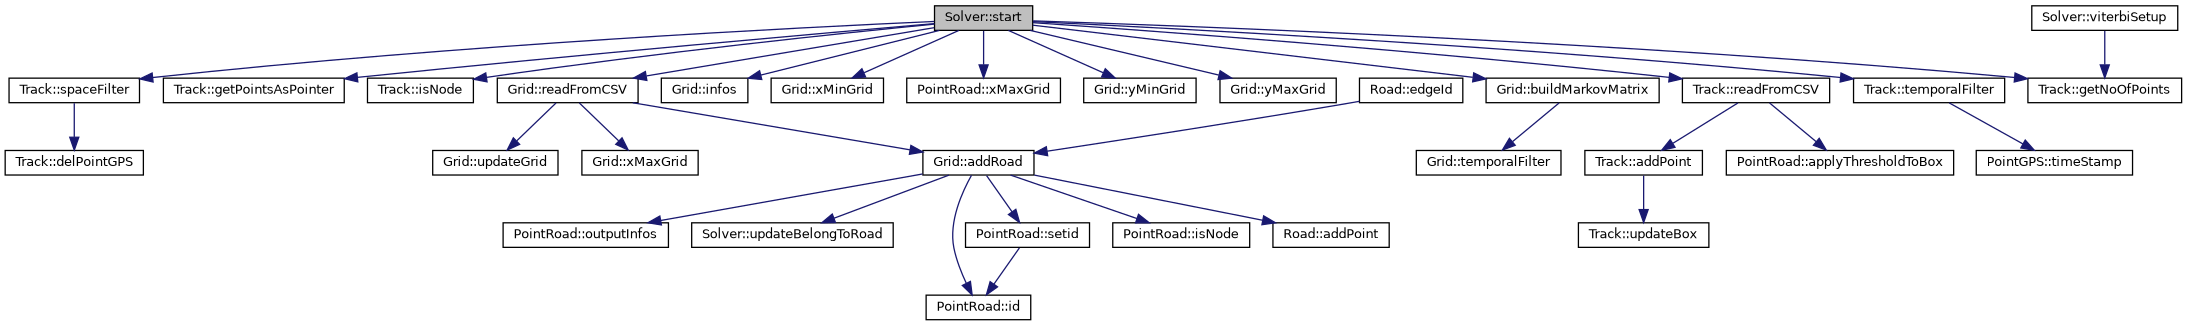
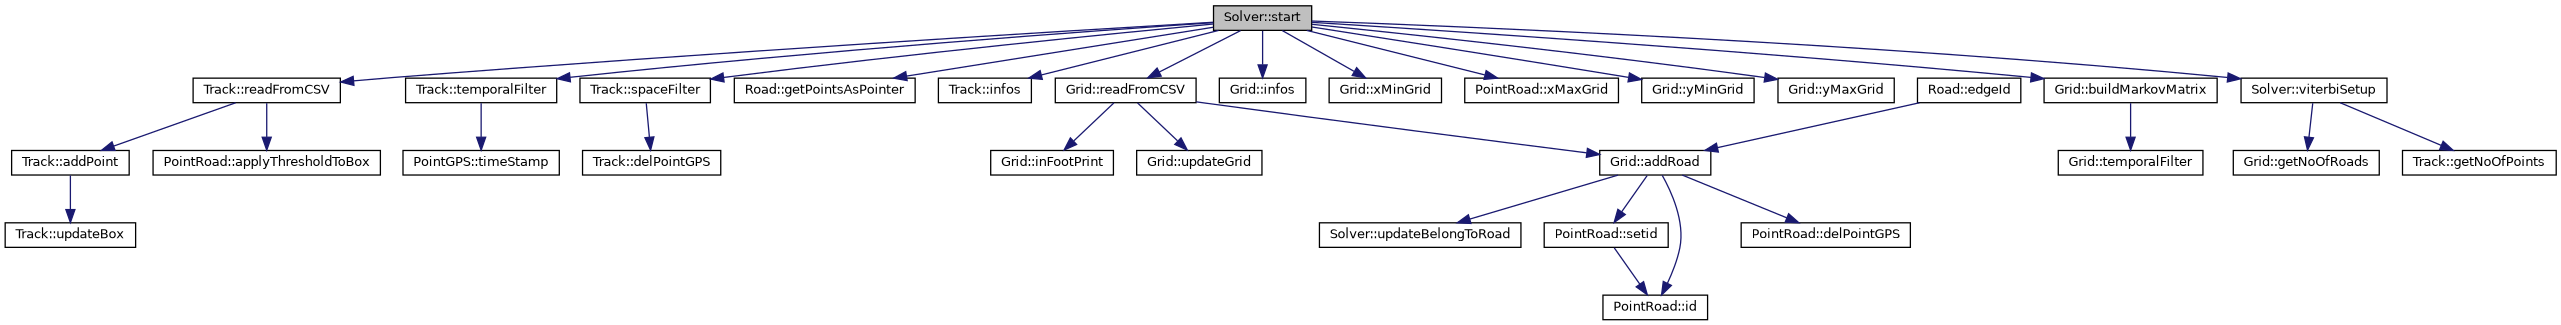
edge "Solver::start" -> "Track::getNoOfPoints": now "Solver::start" -> "Solver::viterbiSetup"
node "Track::getPointsAsPointer": label "Track::getPointsAsPointer" -> "Road::getPointsAsPointer"
node "Track::isNode": label "Track::isNode" -> "Track::infos"
node "Grid::xMaxGrid": label "Grid::xMaxGrid" -> "Grid::inFootPrint"
node "Grid::getNoOfRoads": added
node "PointRoad::outputInfos": removed
node "PointRoad::isNode": label "PointRoad::isNode" -> "PointRoad::delPointGPS"
node "Road::addPoint": removed
